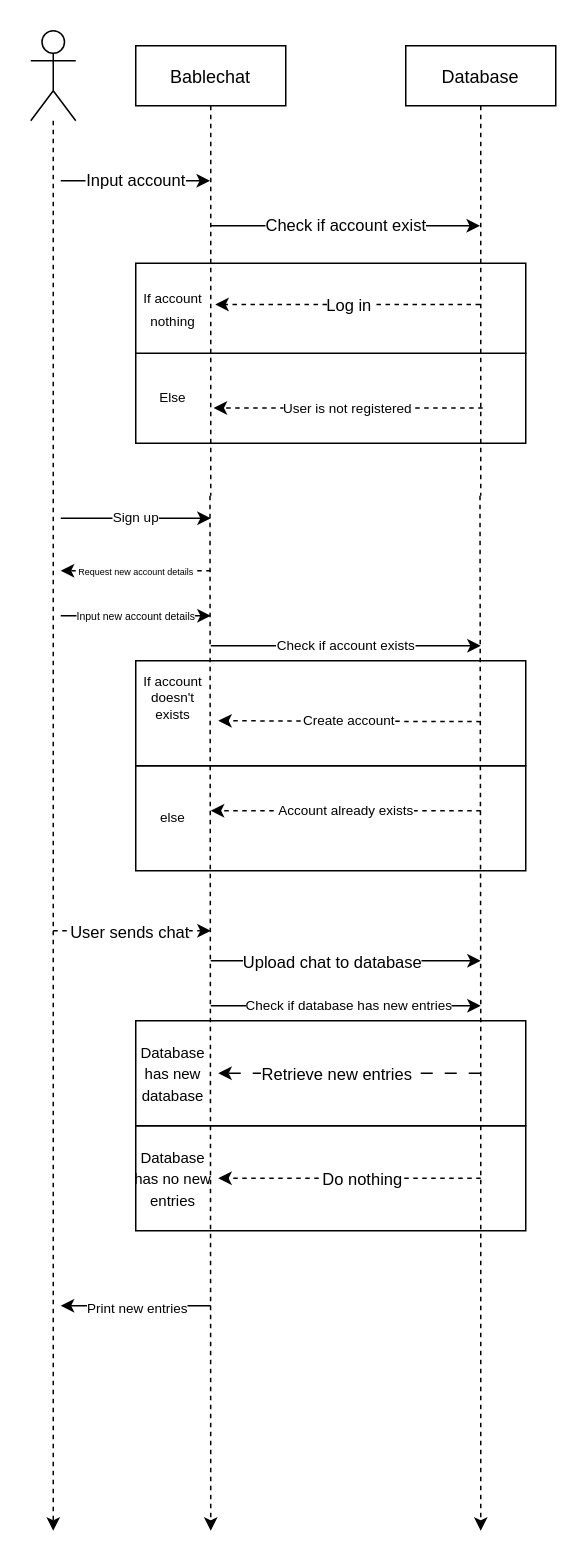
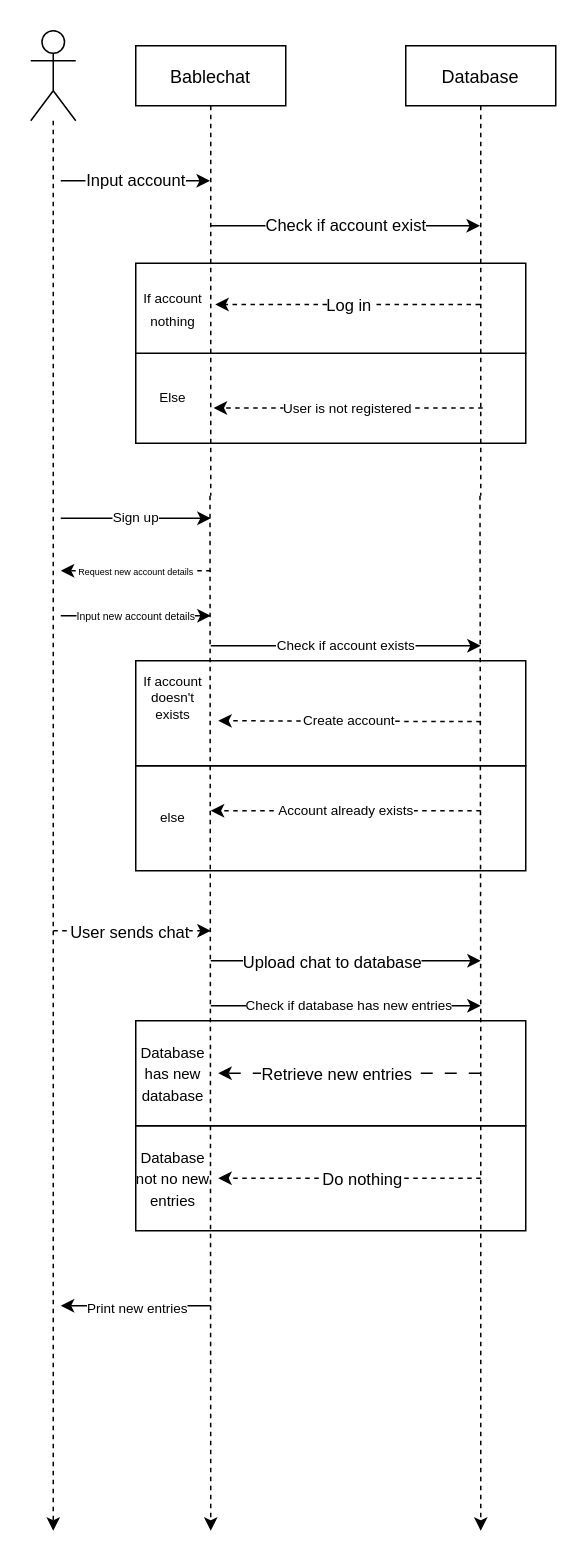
node "Database has no new entries": label "Database has no new entries" -> "Database not no new entries"
